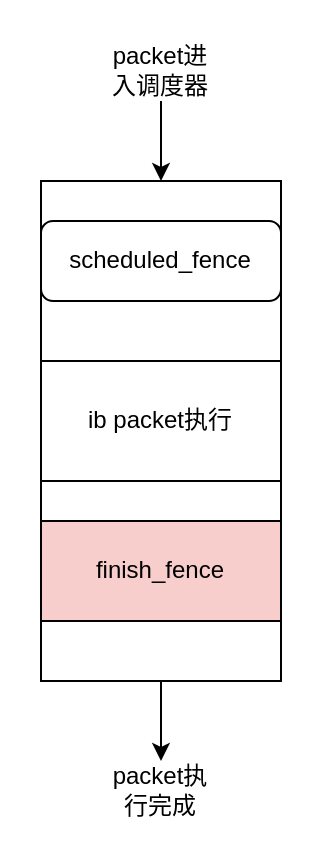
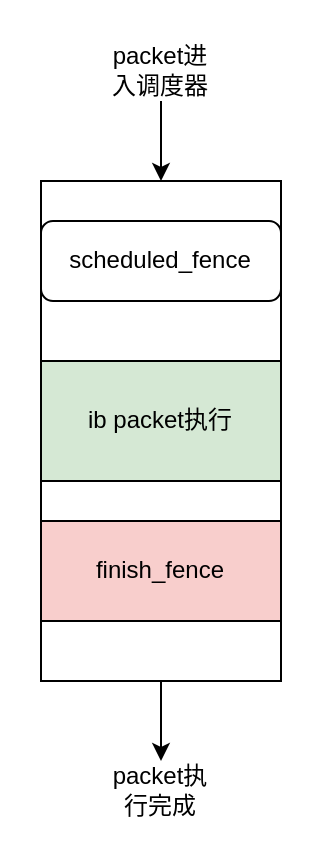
node "ib packet执行": fillcolor #ffffff -> #d5e8d4
